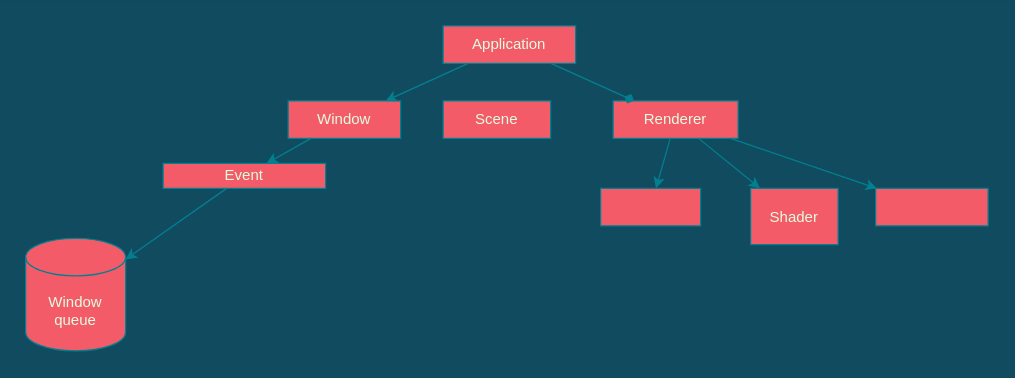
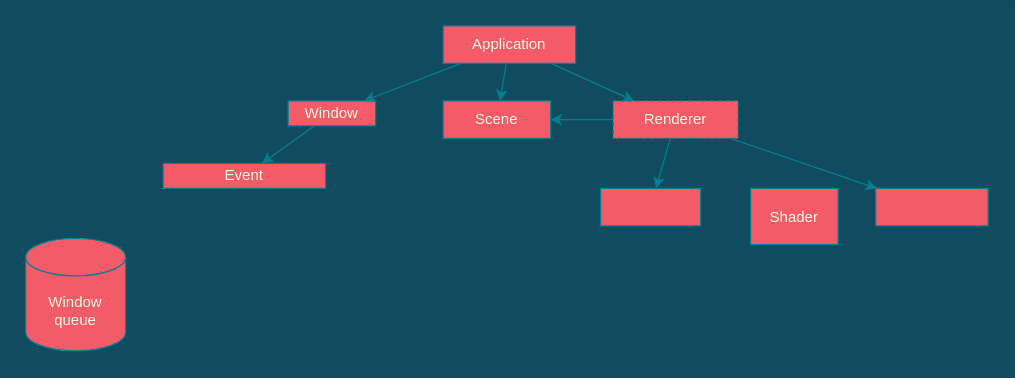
edge "Application" -> "Scene": added
edge "Application" -> "Renderer": arrowhead diamond -> classic
node "Window": size 113x38 -> 88x25
node "Renderer": style solid -> dashed
edge "Renderer" -> "Shader": now "Renderer" -> "Scene"
edge "Event" -> "Window queue": removed
